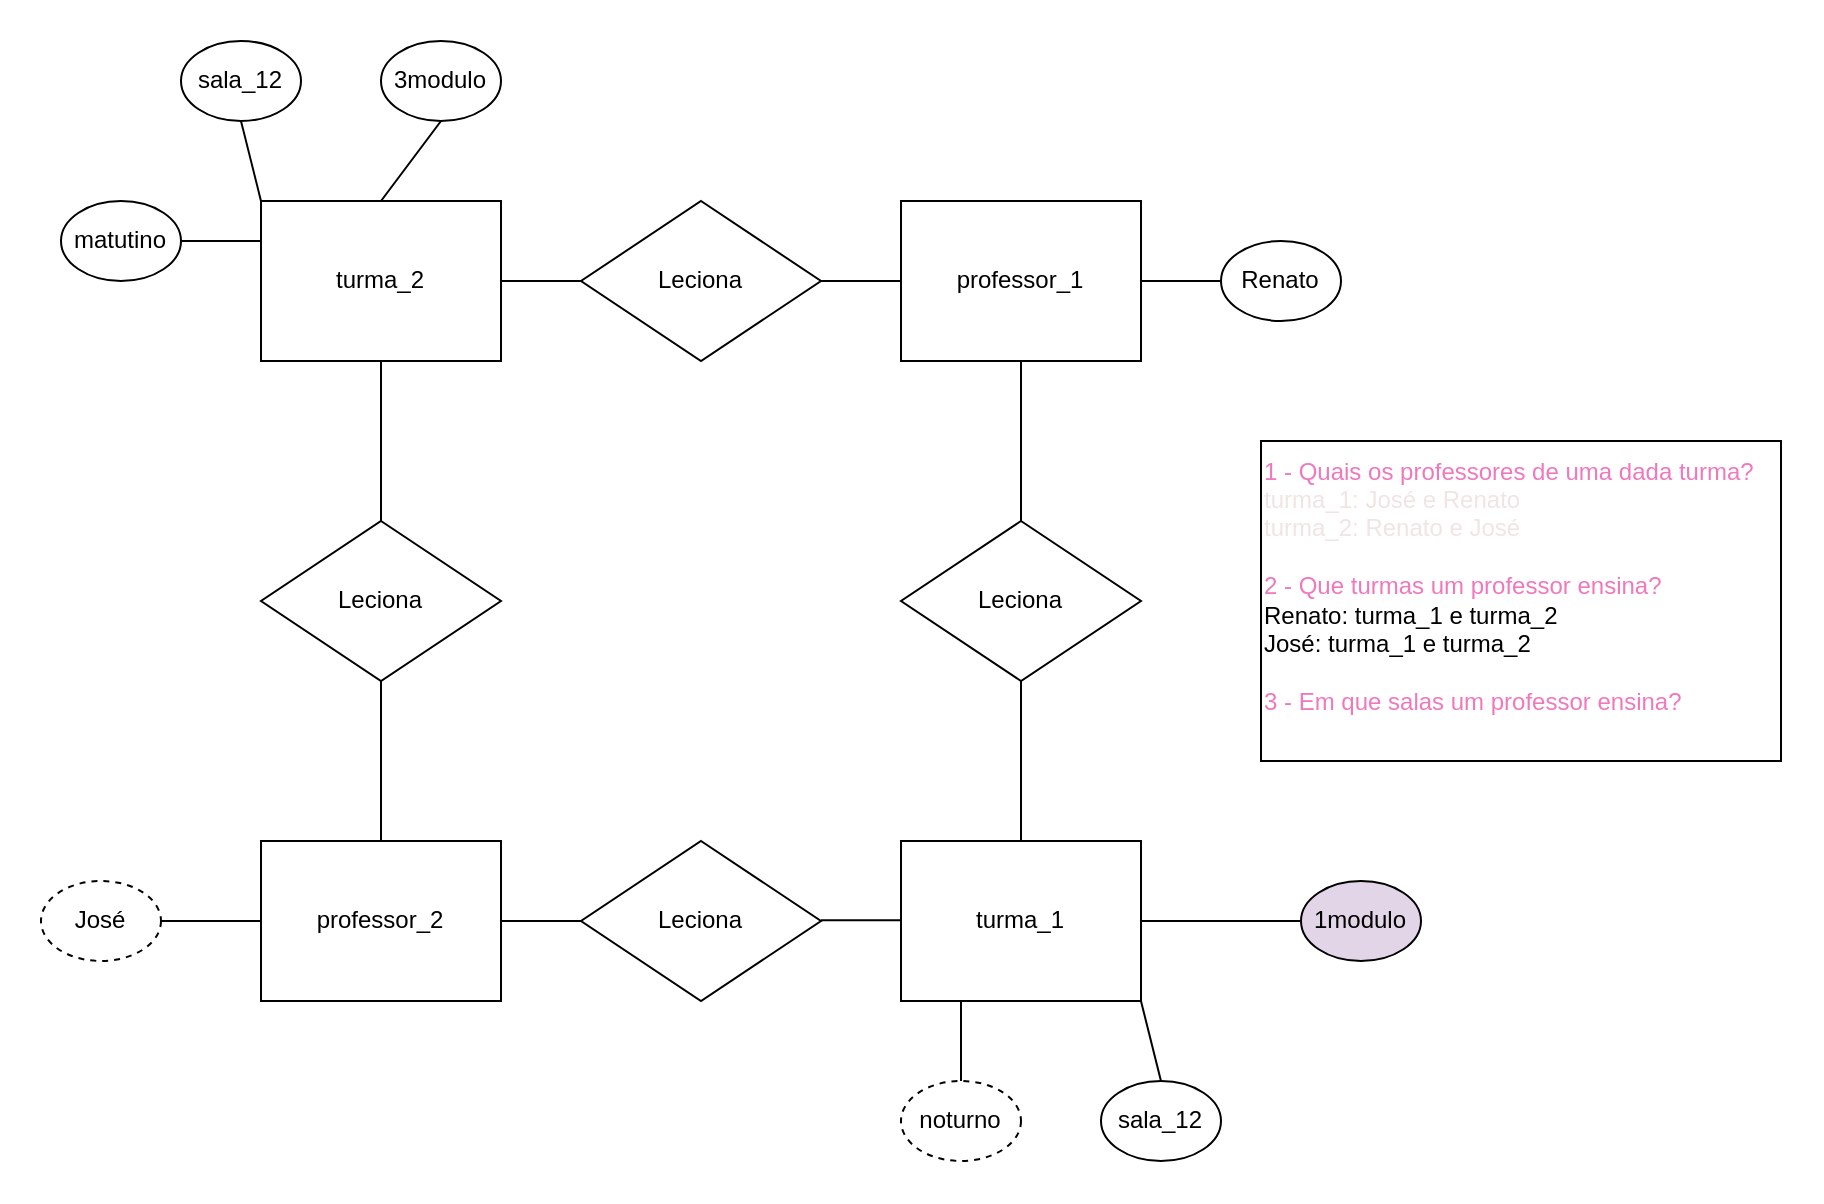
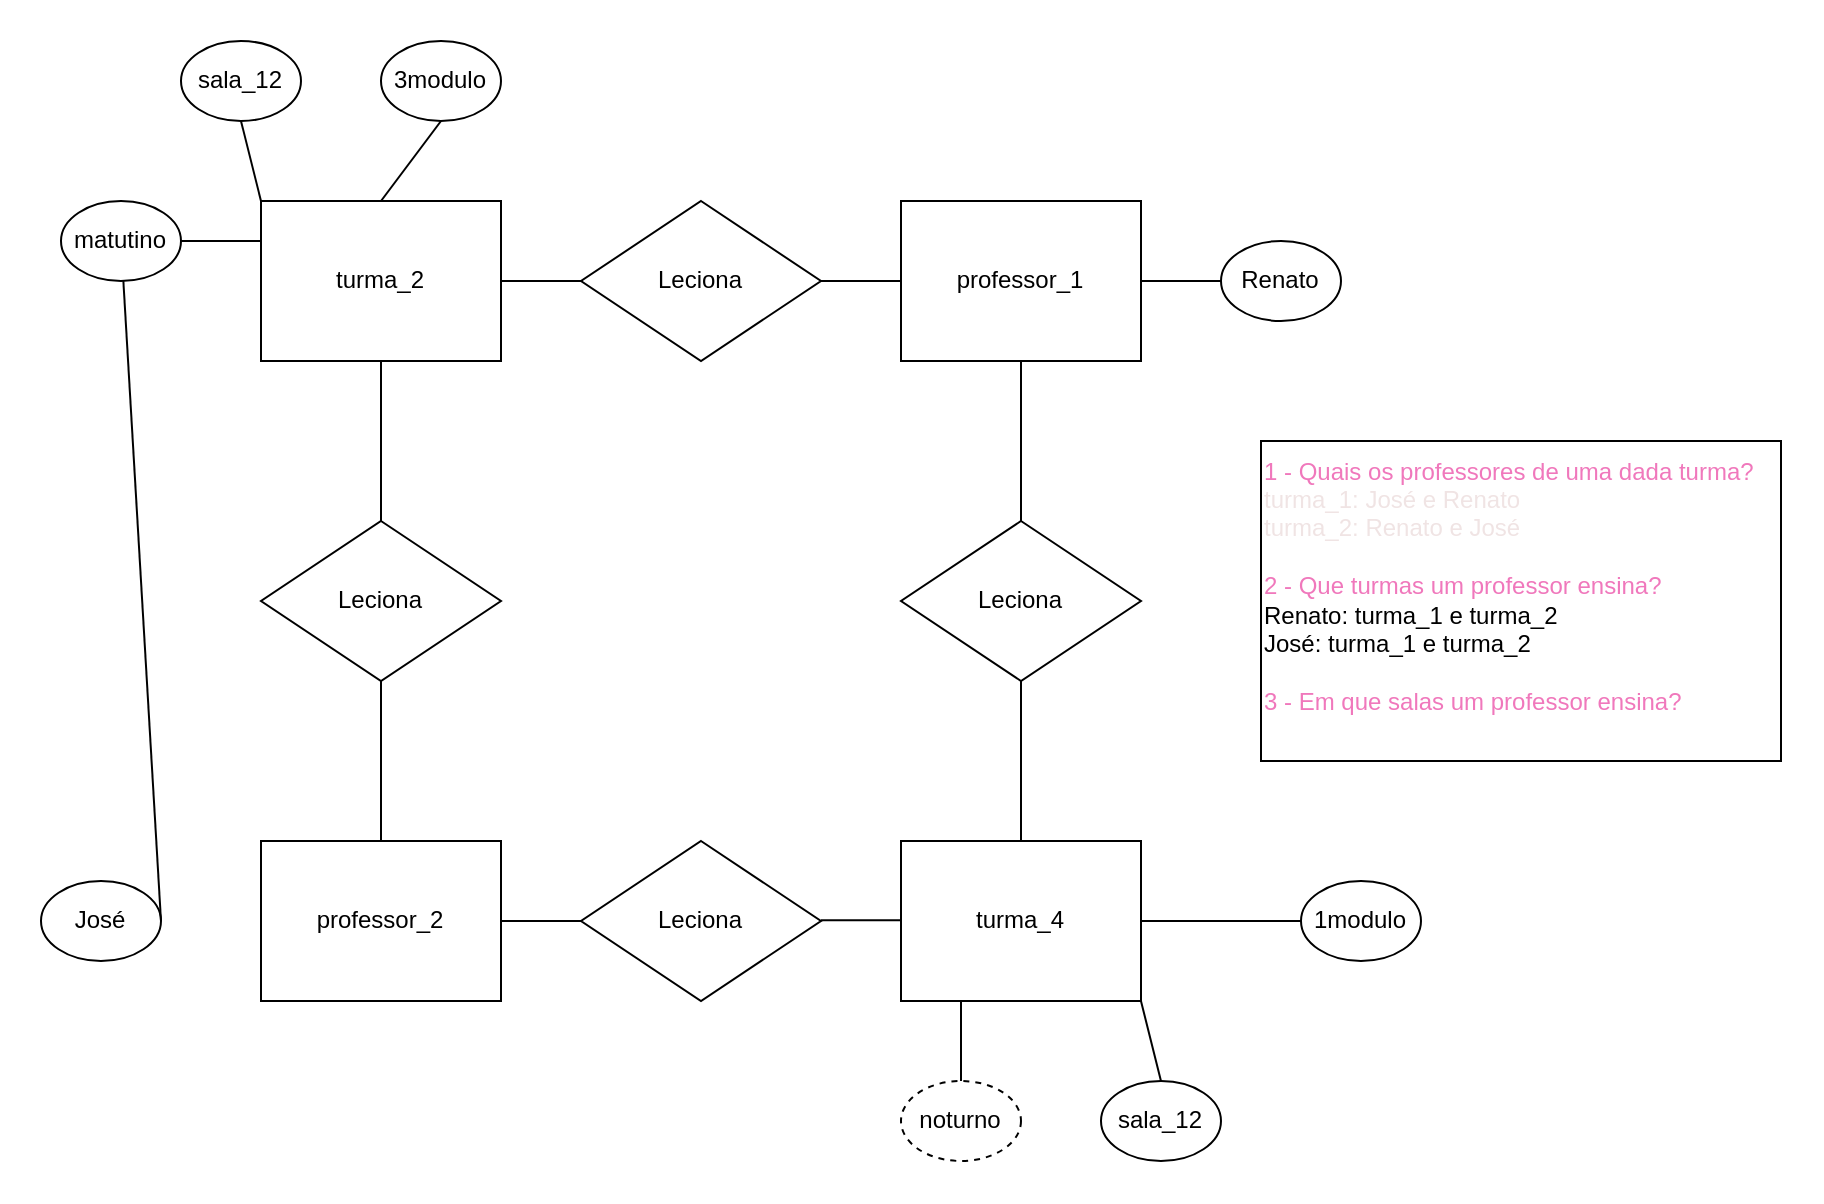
node "José": style dashed -> solid
edge "José" -- "professor_2": now "José" -- "matutino"
node "turma_1": label "turma_1" -> "turma_4"
node "1modulo": fillcolor #e1d5e7 -> #ffffff
